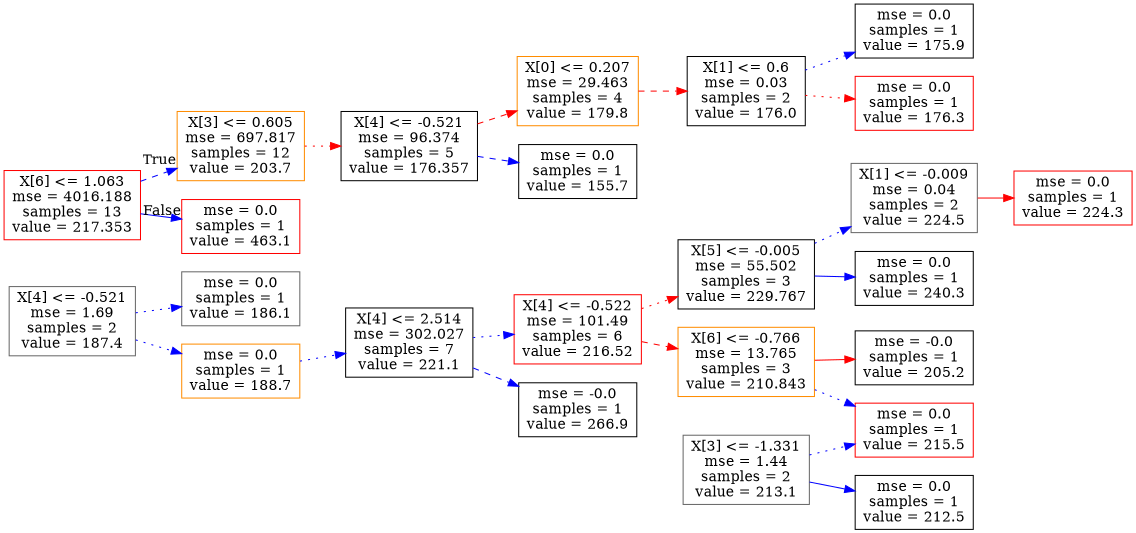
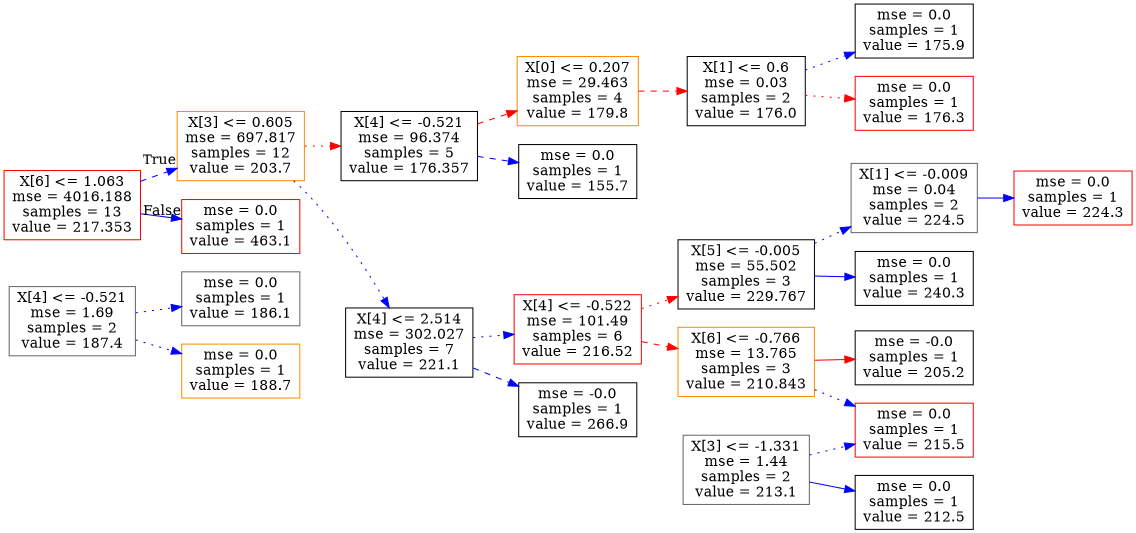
edge "X[1] <= -0.009 mse = 0.04 samples = 2 value = 224.5" -> "mse = 0.0 samples = 1 value = 224.3": color red -> blue
edge "mse = 0.0 samples = 1 value = 188.7" -> "X[4] <= 2.514 mse = 302.027 samples = 7 value = 221.1": now "X[3] <= 0.605 mse = 697.817 samples = 12 value = 203.7" -> "X[4] <= 2.514 mse = 302.027 samples = 7 value = 221.1"
